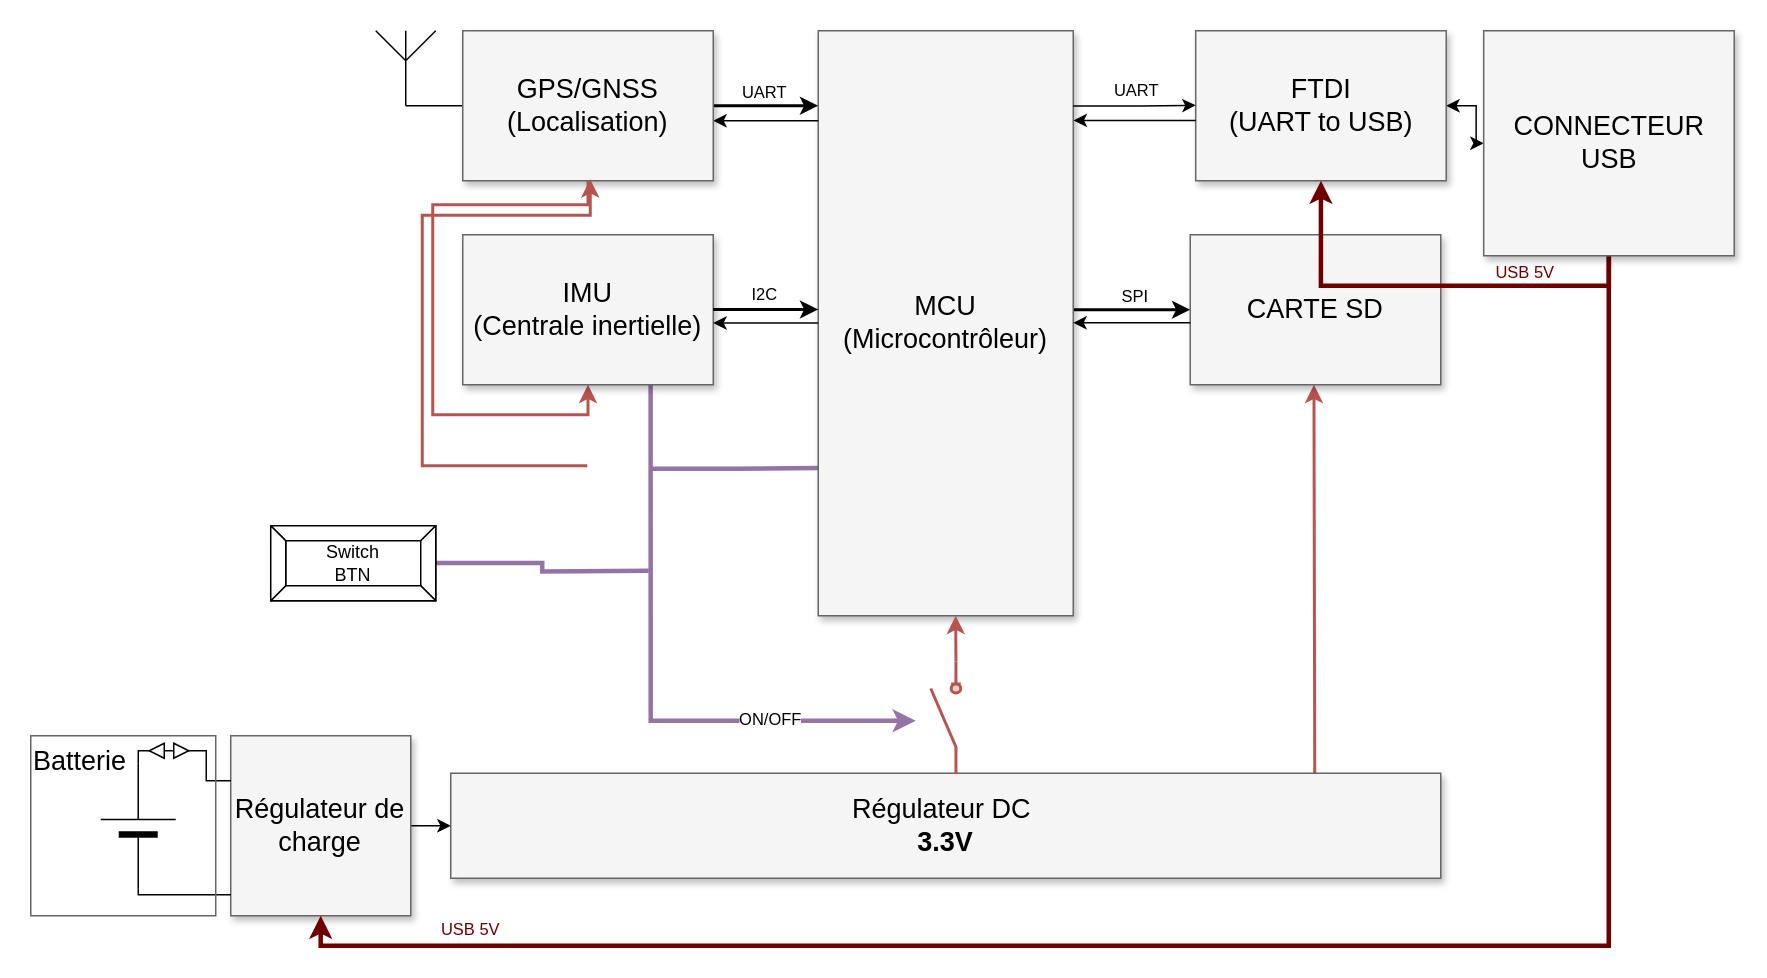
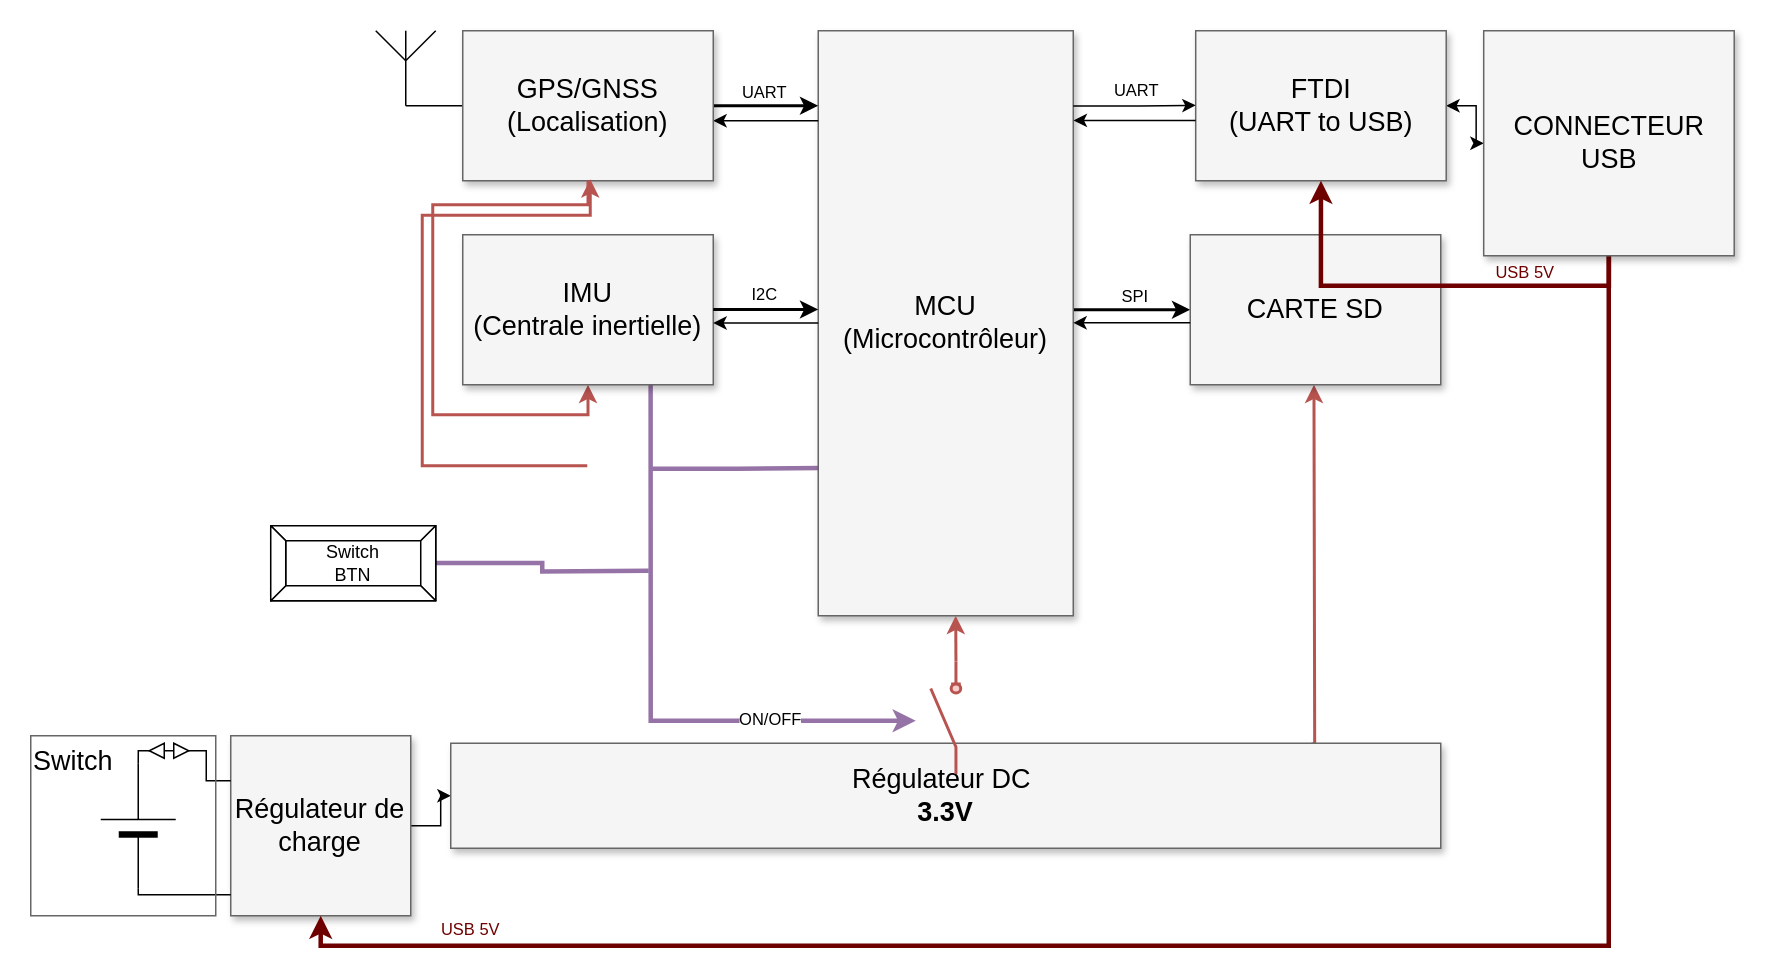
node "Batterie": label "Batterie" -> "Switch"
node "Régulateur DC 3.3V": moved (946, 826) -> (946, 796)
